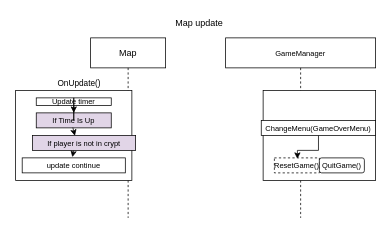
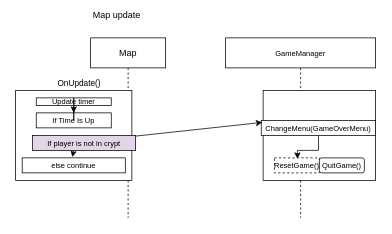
node "Map update": moved (199, 23) -> (117, 15)
node "If Time Is Up": fillcolor #e1d5e7 -> #ffffff
edge "If Time Is Up" -> "If player is not in crypt": removed
edge "If player is not in crypt" -> "ChangeMenu(GameOverMenu)": added
node "update continue": label "update continue" -> "else continue"
